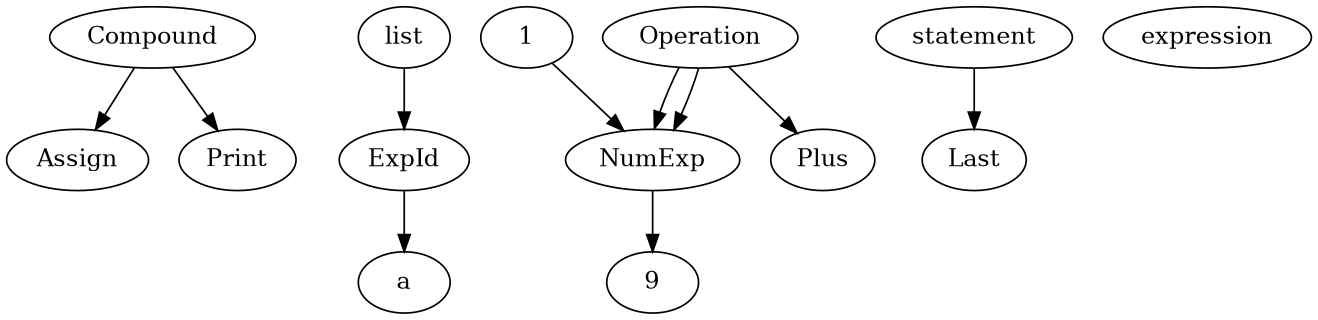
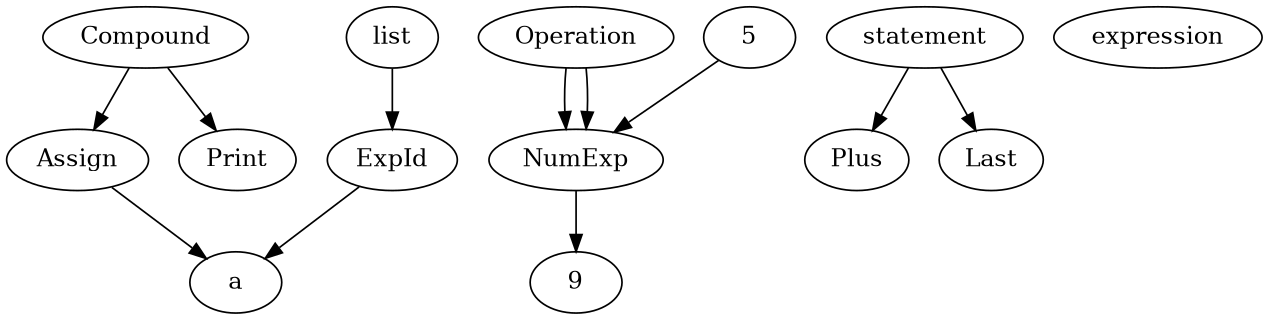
node "1": label "1" -> "5"
edge "Operation" -> "Plus": now "statement" -> "Plus"
edge "Assign" -> "a": added
